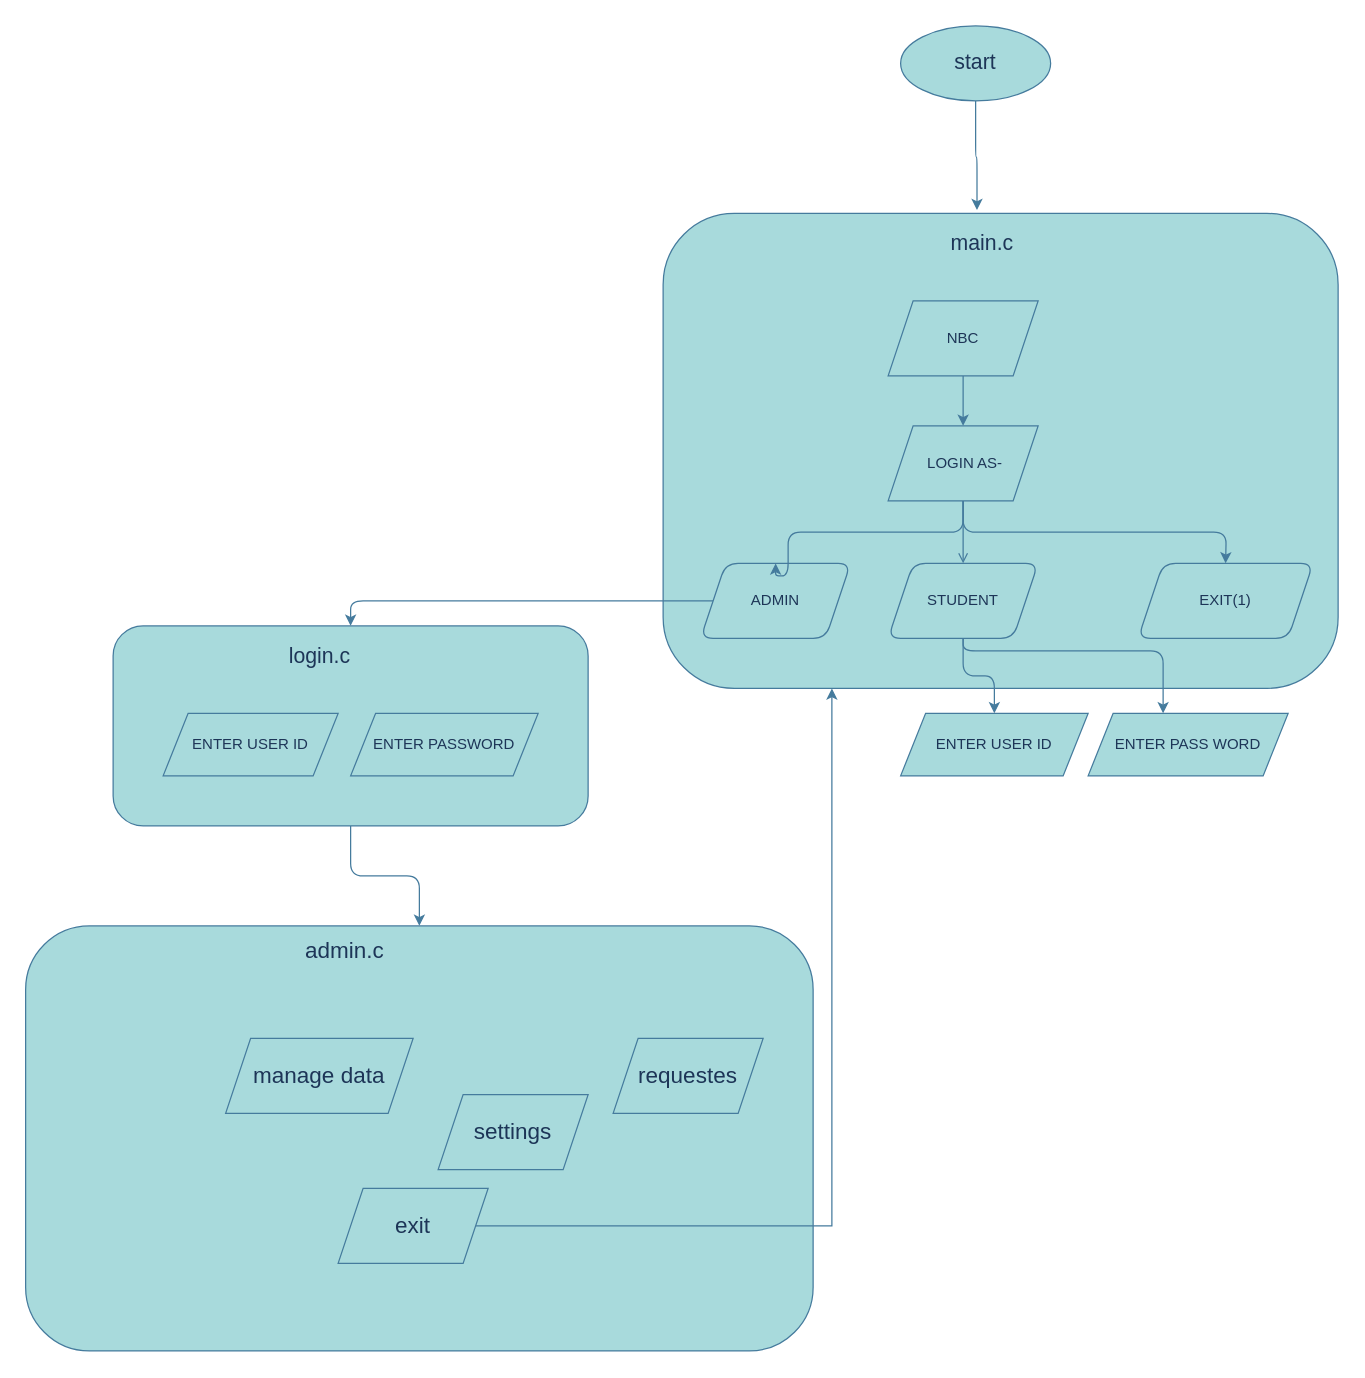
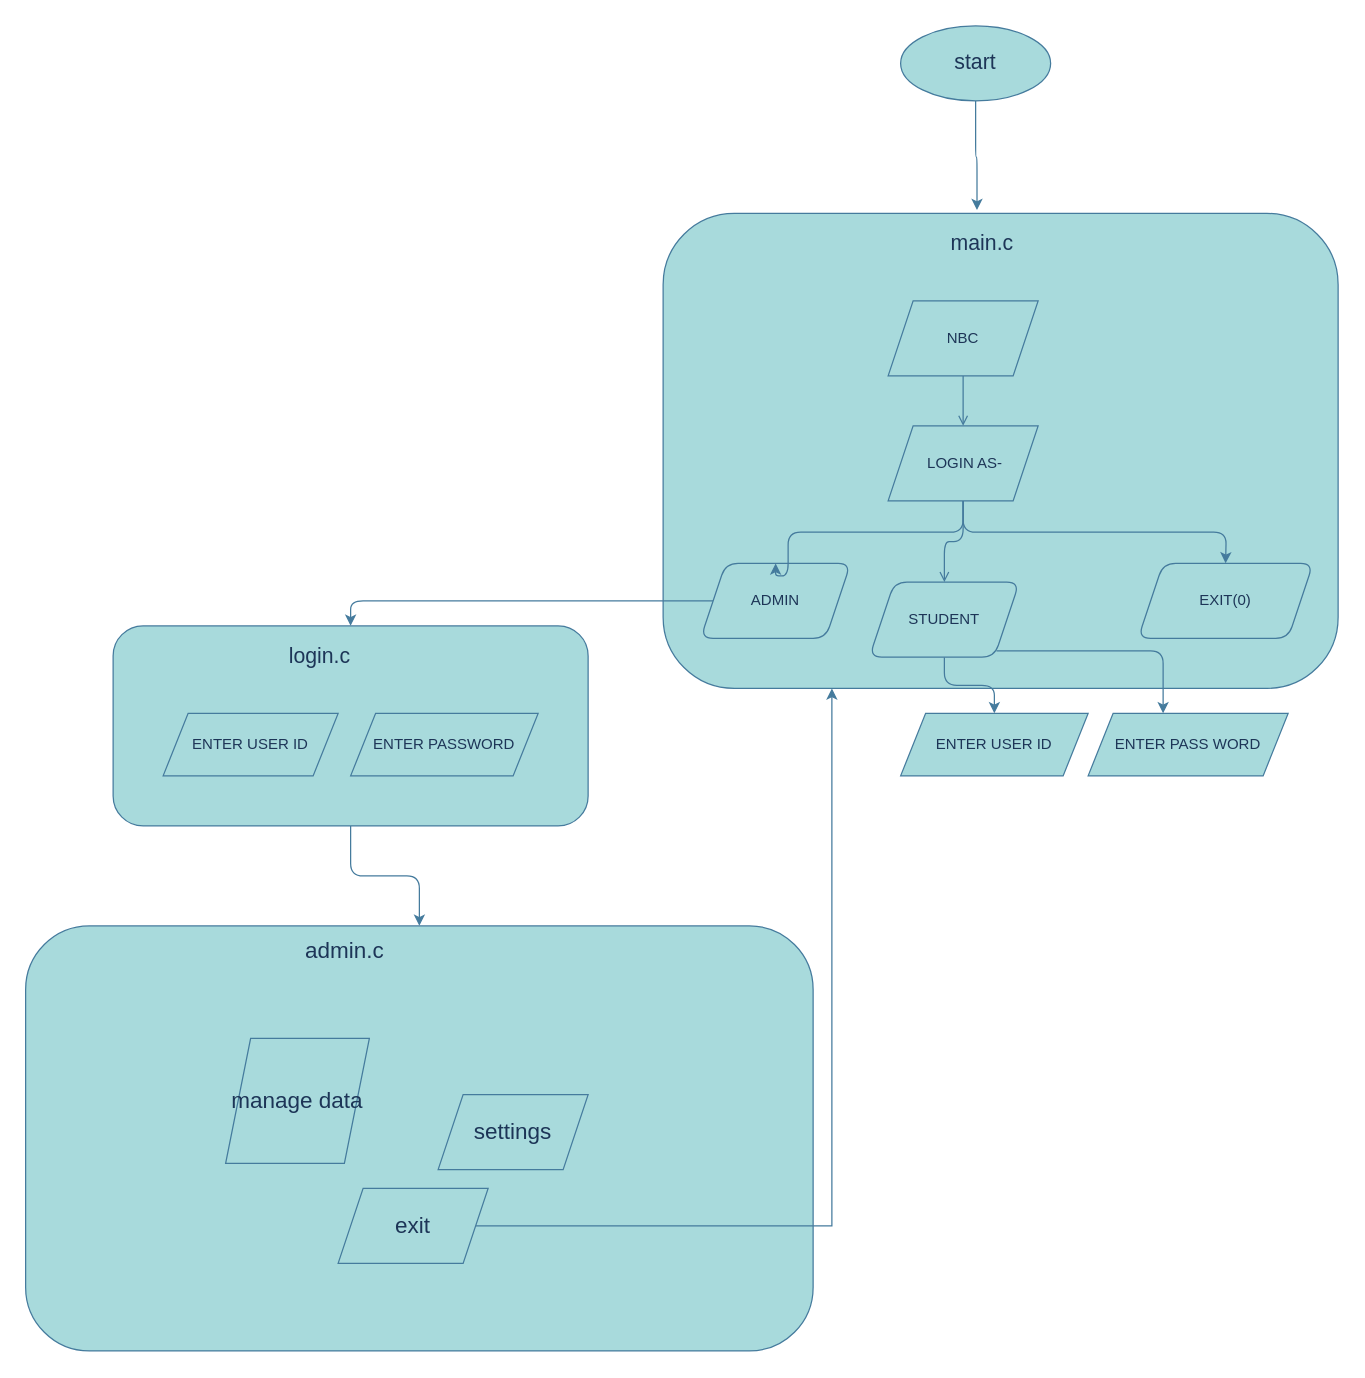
edge "NBC" -> "LOGIN AS-": arrowhead classic -> open
node "STUDENT": moved (963, 601) -> (944, 619)
node "EXIT(1)": label "EXIT(1)" -> "EXIT(0)"
node "manage data": size 188x75 -> 144x125
node "requestes": removed
